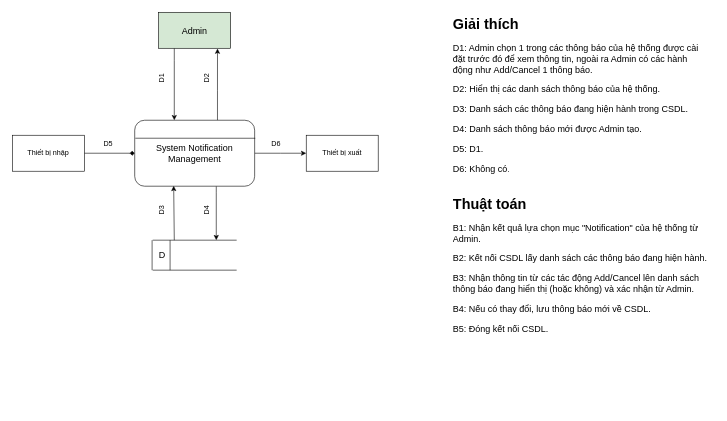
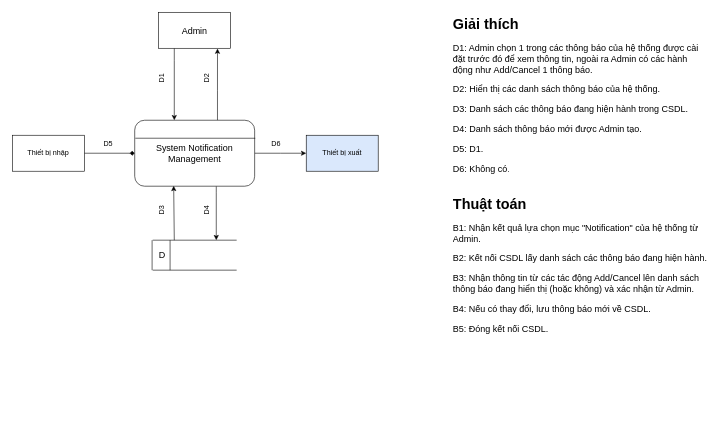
node "Admin": fillcolor #d5e8d4 -> #ffffff
node "Thiết bị xuất": fillcolor #ffffff -> #dae8fc
